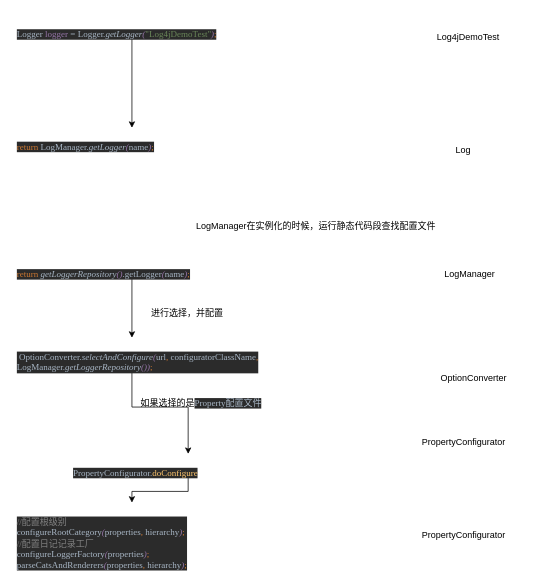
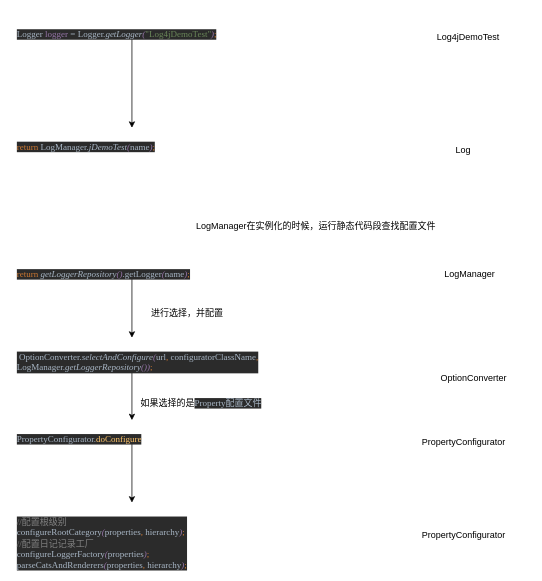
node "return LogManager.getLogger(name);": label "return LogManager.getLogger(name);" -> "return LogManager.jDemoTest(name);"
node "PropertyConfigurator.doConfigure": moved (188, 465) -> (132, 432)
